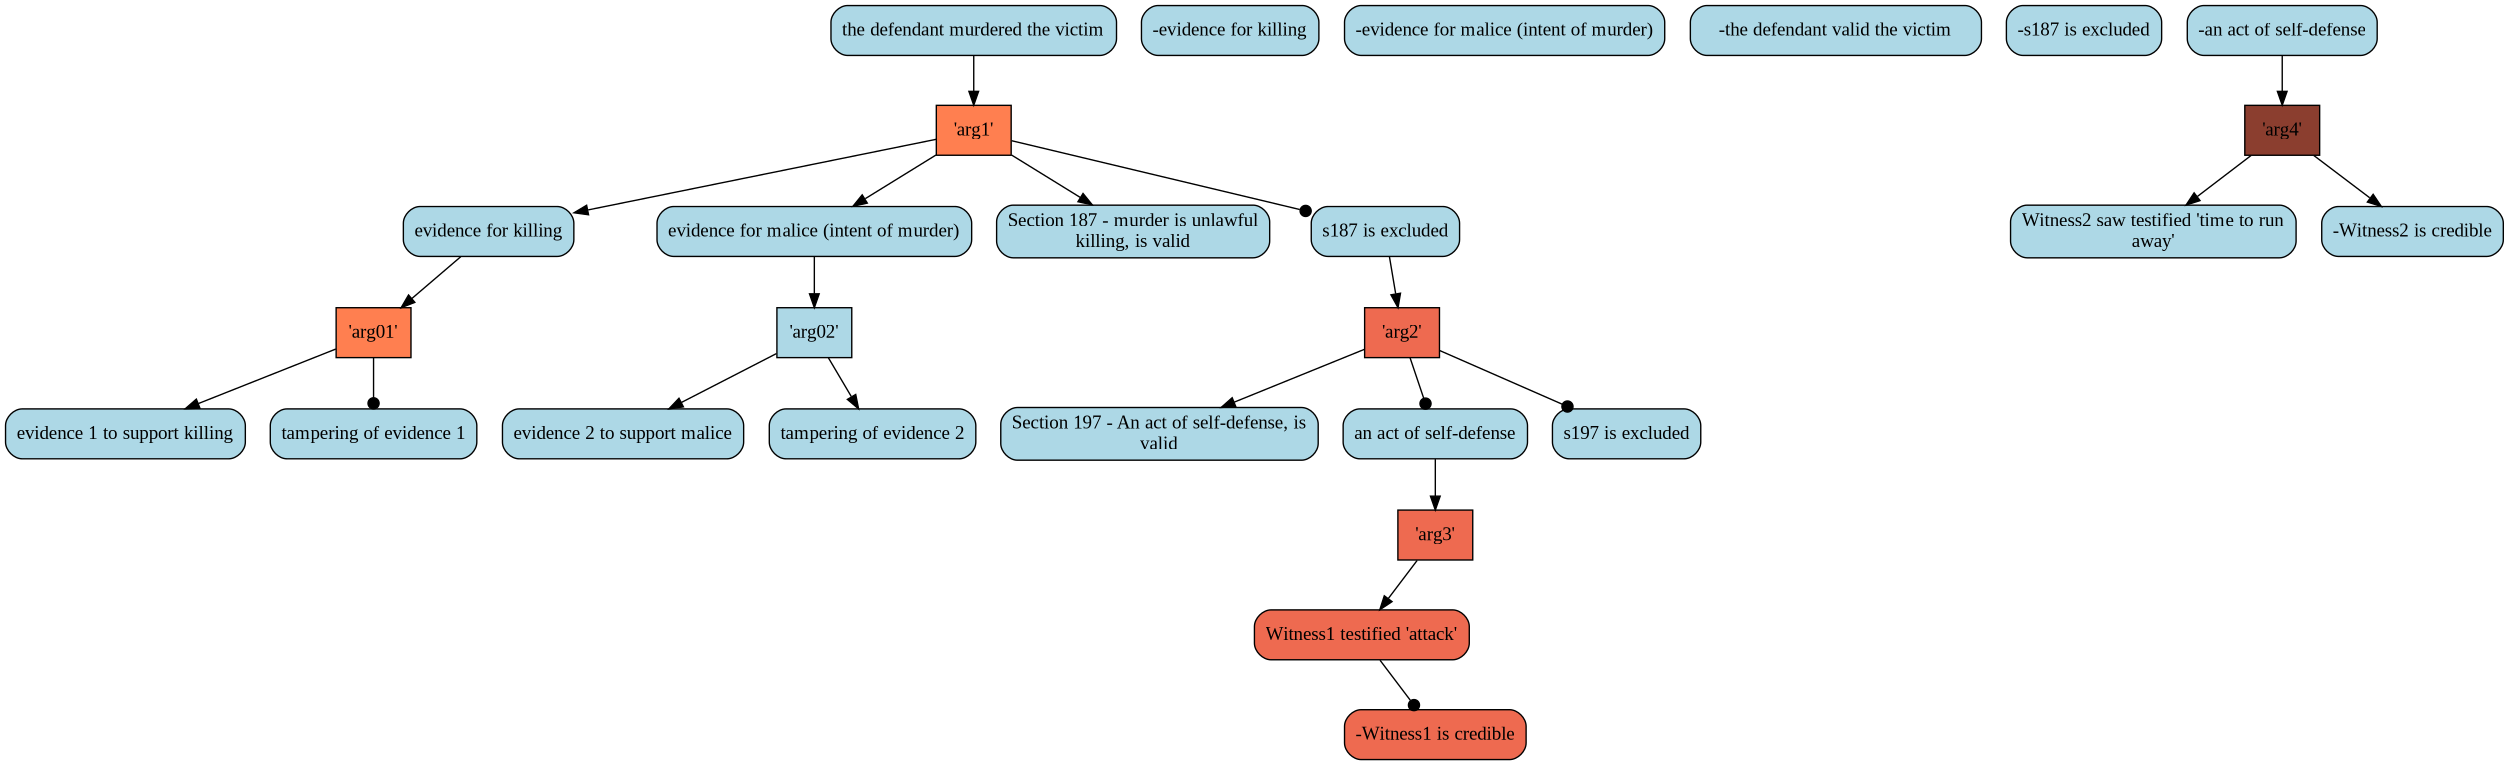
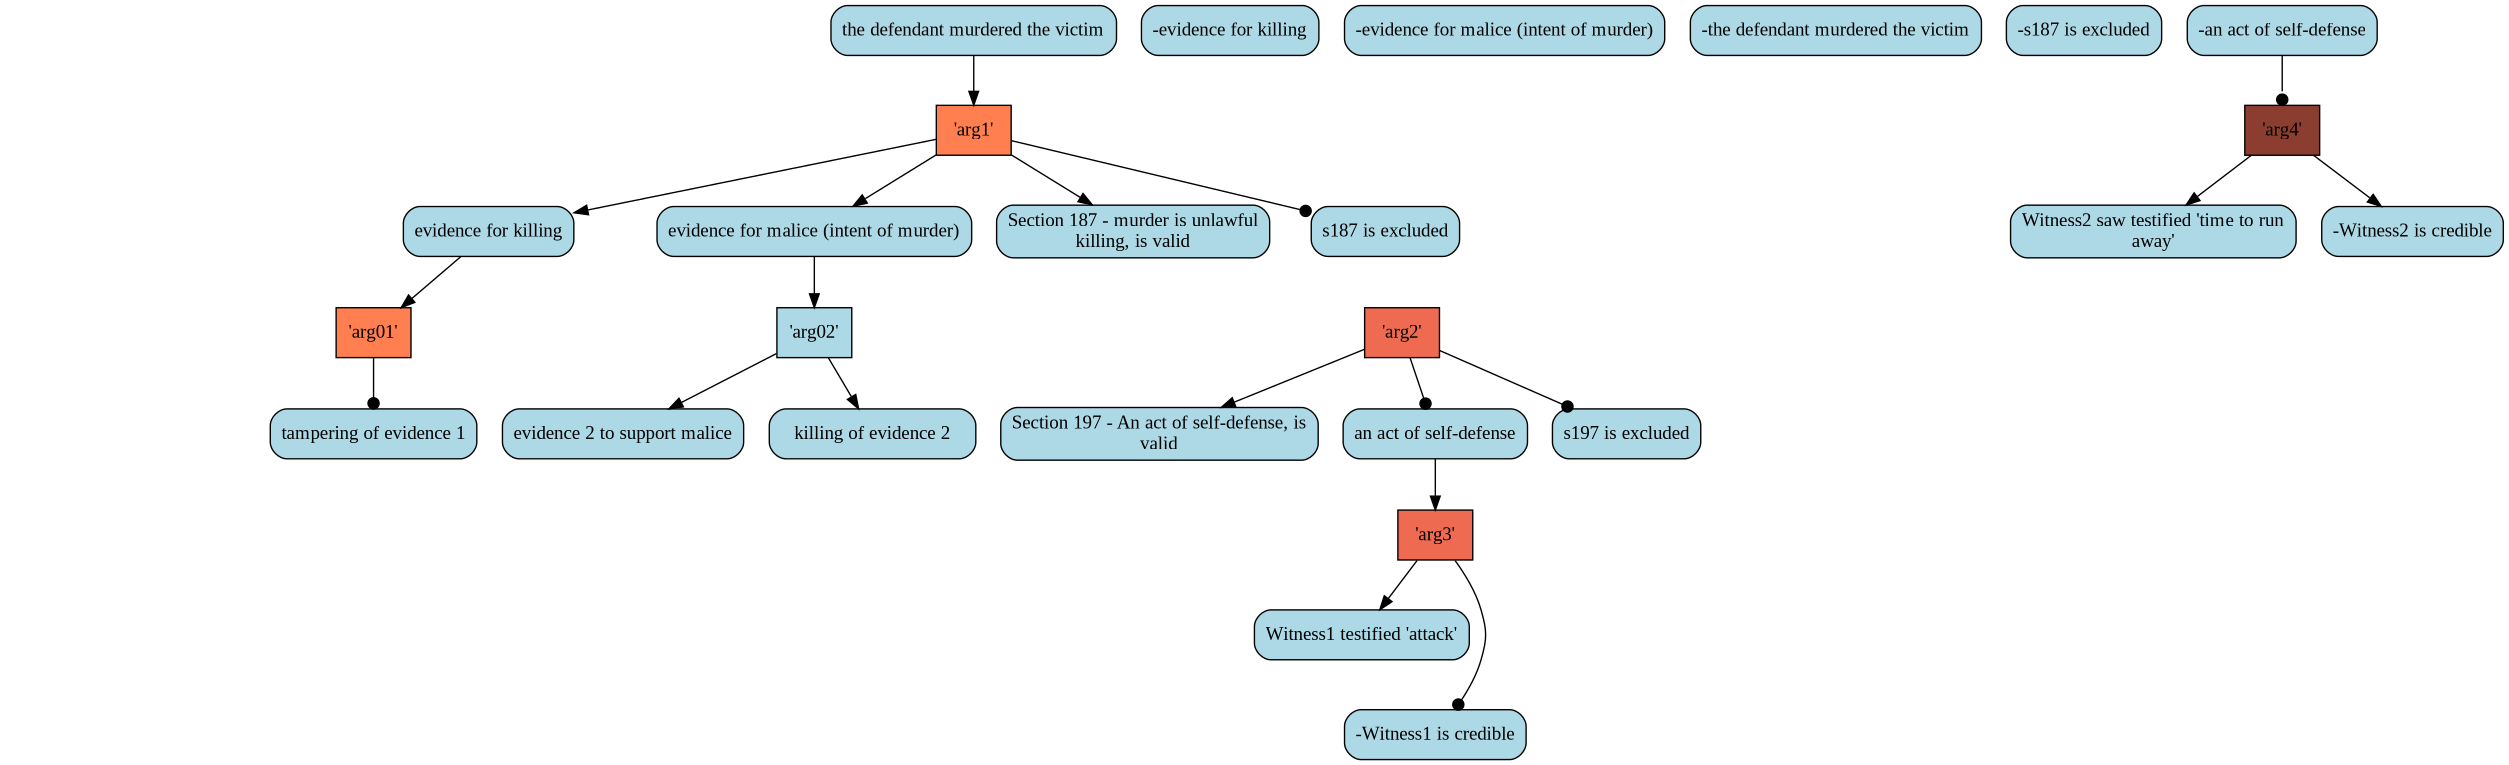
node "-the defendant valid the victim": label "-the defendant valid the victim" -> "-the defendant murdered the victim"
edge "-an act of self-defense" -> "'arg4'": arrowhead normal -> dot
edge "s187 is excluded" -> "'arg2'": removed
node "evidence 1 to support killing": removed
node "tampering of evidence 2": label "tampering of evidence 2" -> "killing of evidence 2"
node "Witness1 testified 'attack'": fillcolor coral2 -> lightblue
edge "Witness1 testified 'attack'" -> "-Witness1 is credible": now "'arg3'" -> "-Witness1 is credible"
node "-Witness1 is credible": fillcolor coral2 -> lightblue
